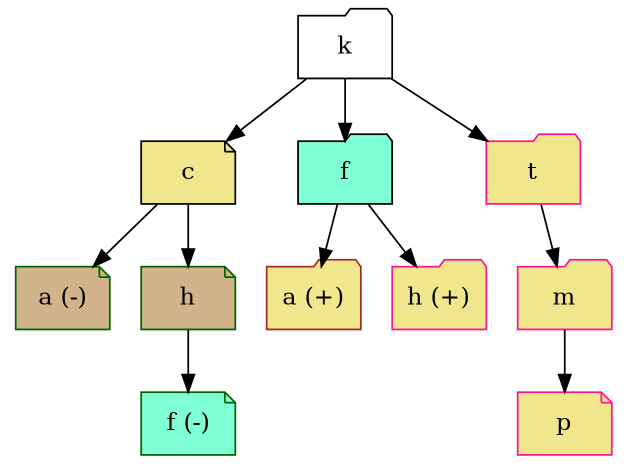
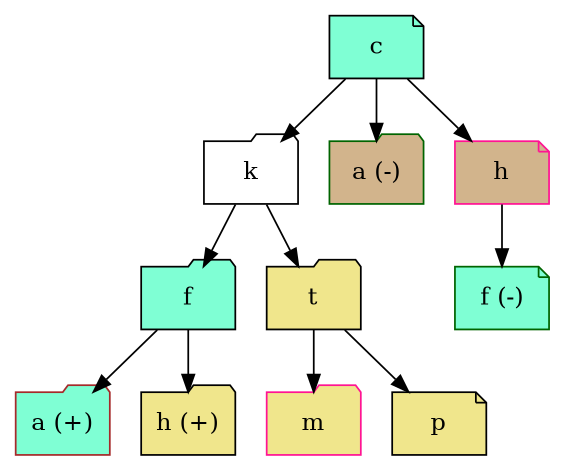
edge "k" -> "c": reversed
node "c": fillcolor khaki -> aquamarine
node "t": color deeppink -> black
node "a (-)": shape note -> folder
node "h": color darkgreen -> deeppink
node "a (+)": fillcolor khaki -> aquamarine
node "h (+)": color deeppink -> black
edge "m" -> "p": now "t" -> "p"
node "p": color deeppink -> black
